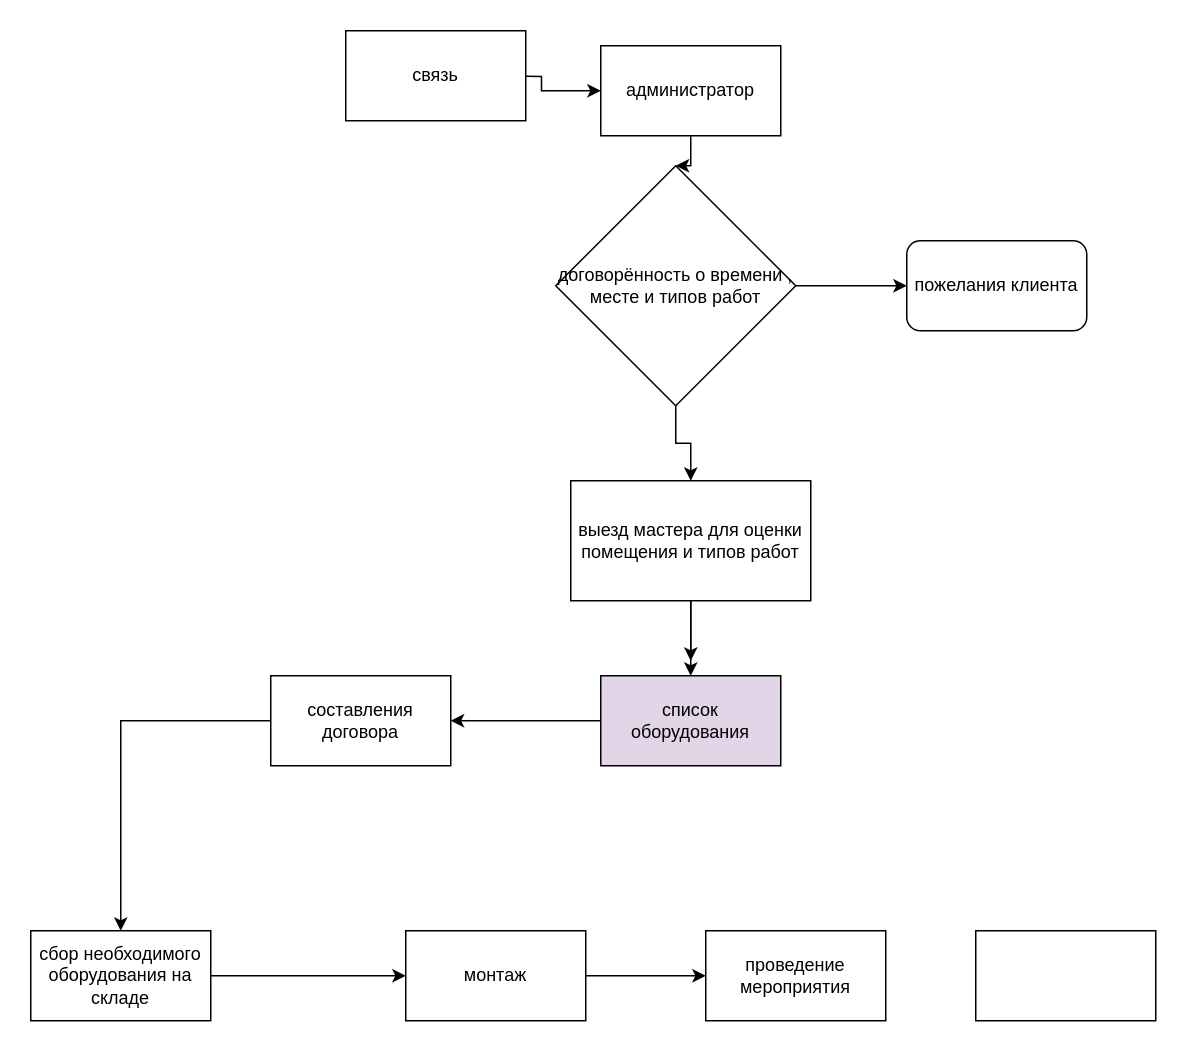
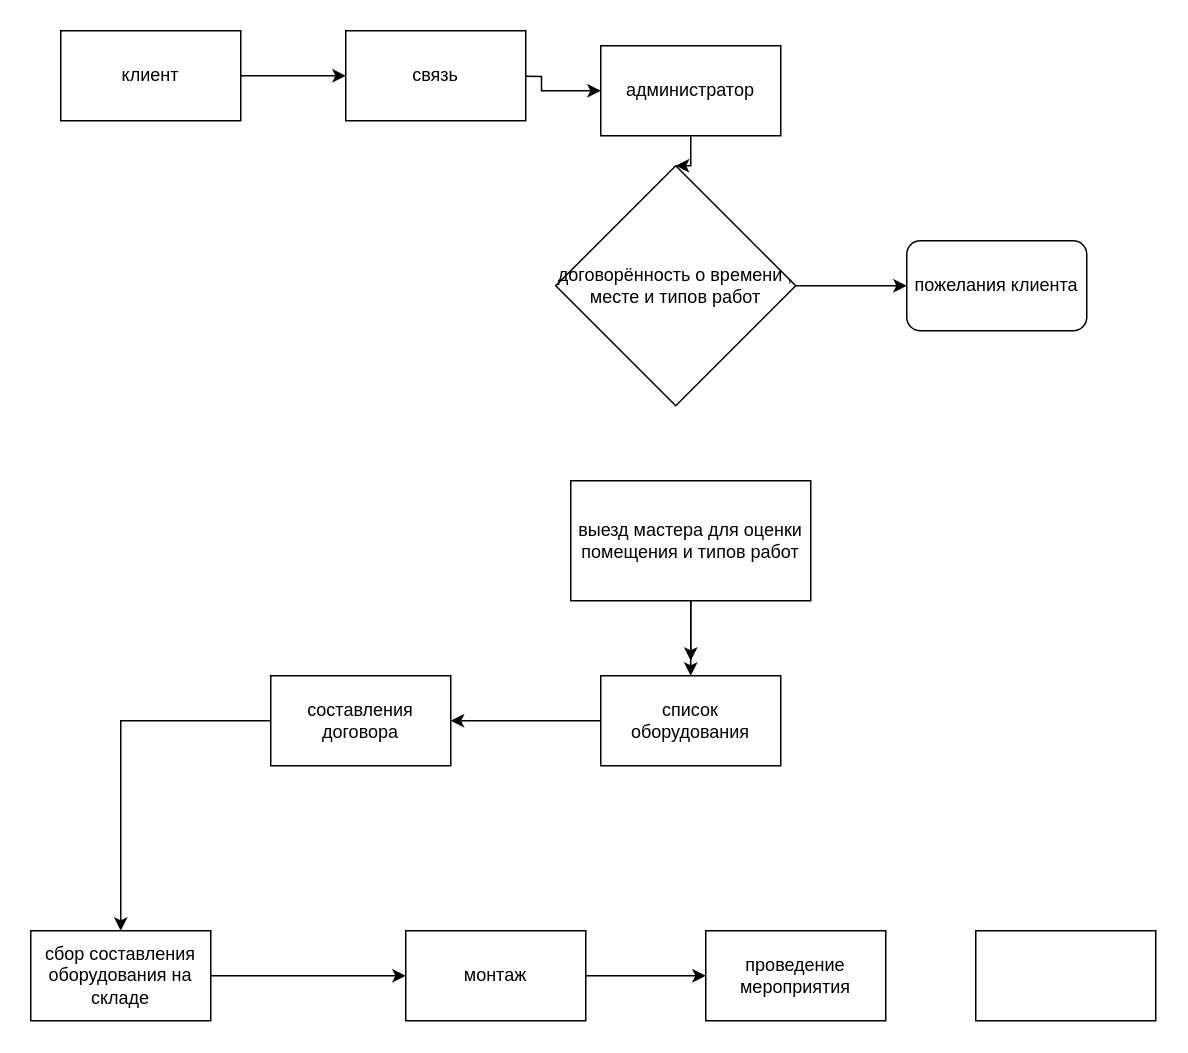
node "клиент": added
edge "клиент" -> "связь": added
edge "договорённость о времени , месте и типов работ" -> "выезд мастера для оценки помещения и типов работ": removed
node "список оборудования": fillcolor #e1d5e7 -> #ffffff
node "сбор необходимого оборудования на складе": label "сбор необходимого оборудования на складе" -> "сбор составления оборудования на складе"
